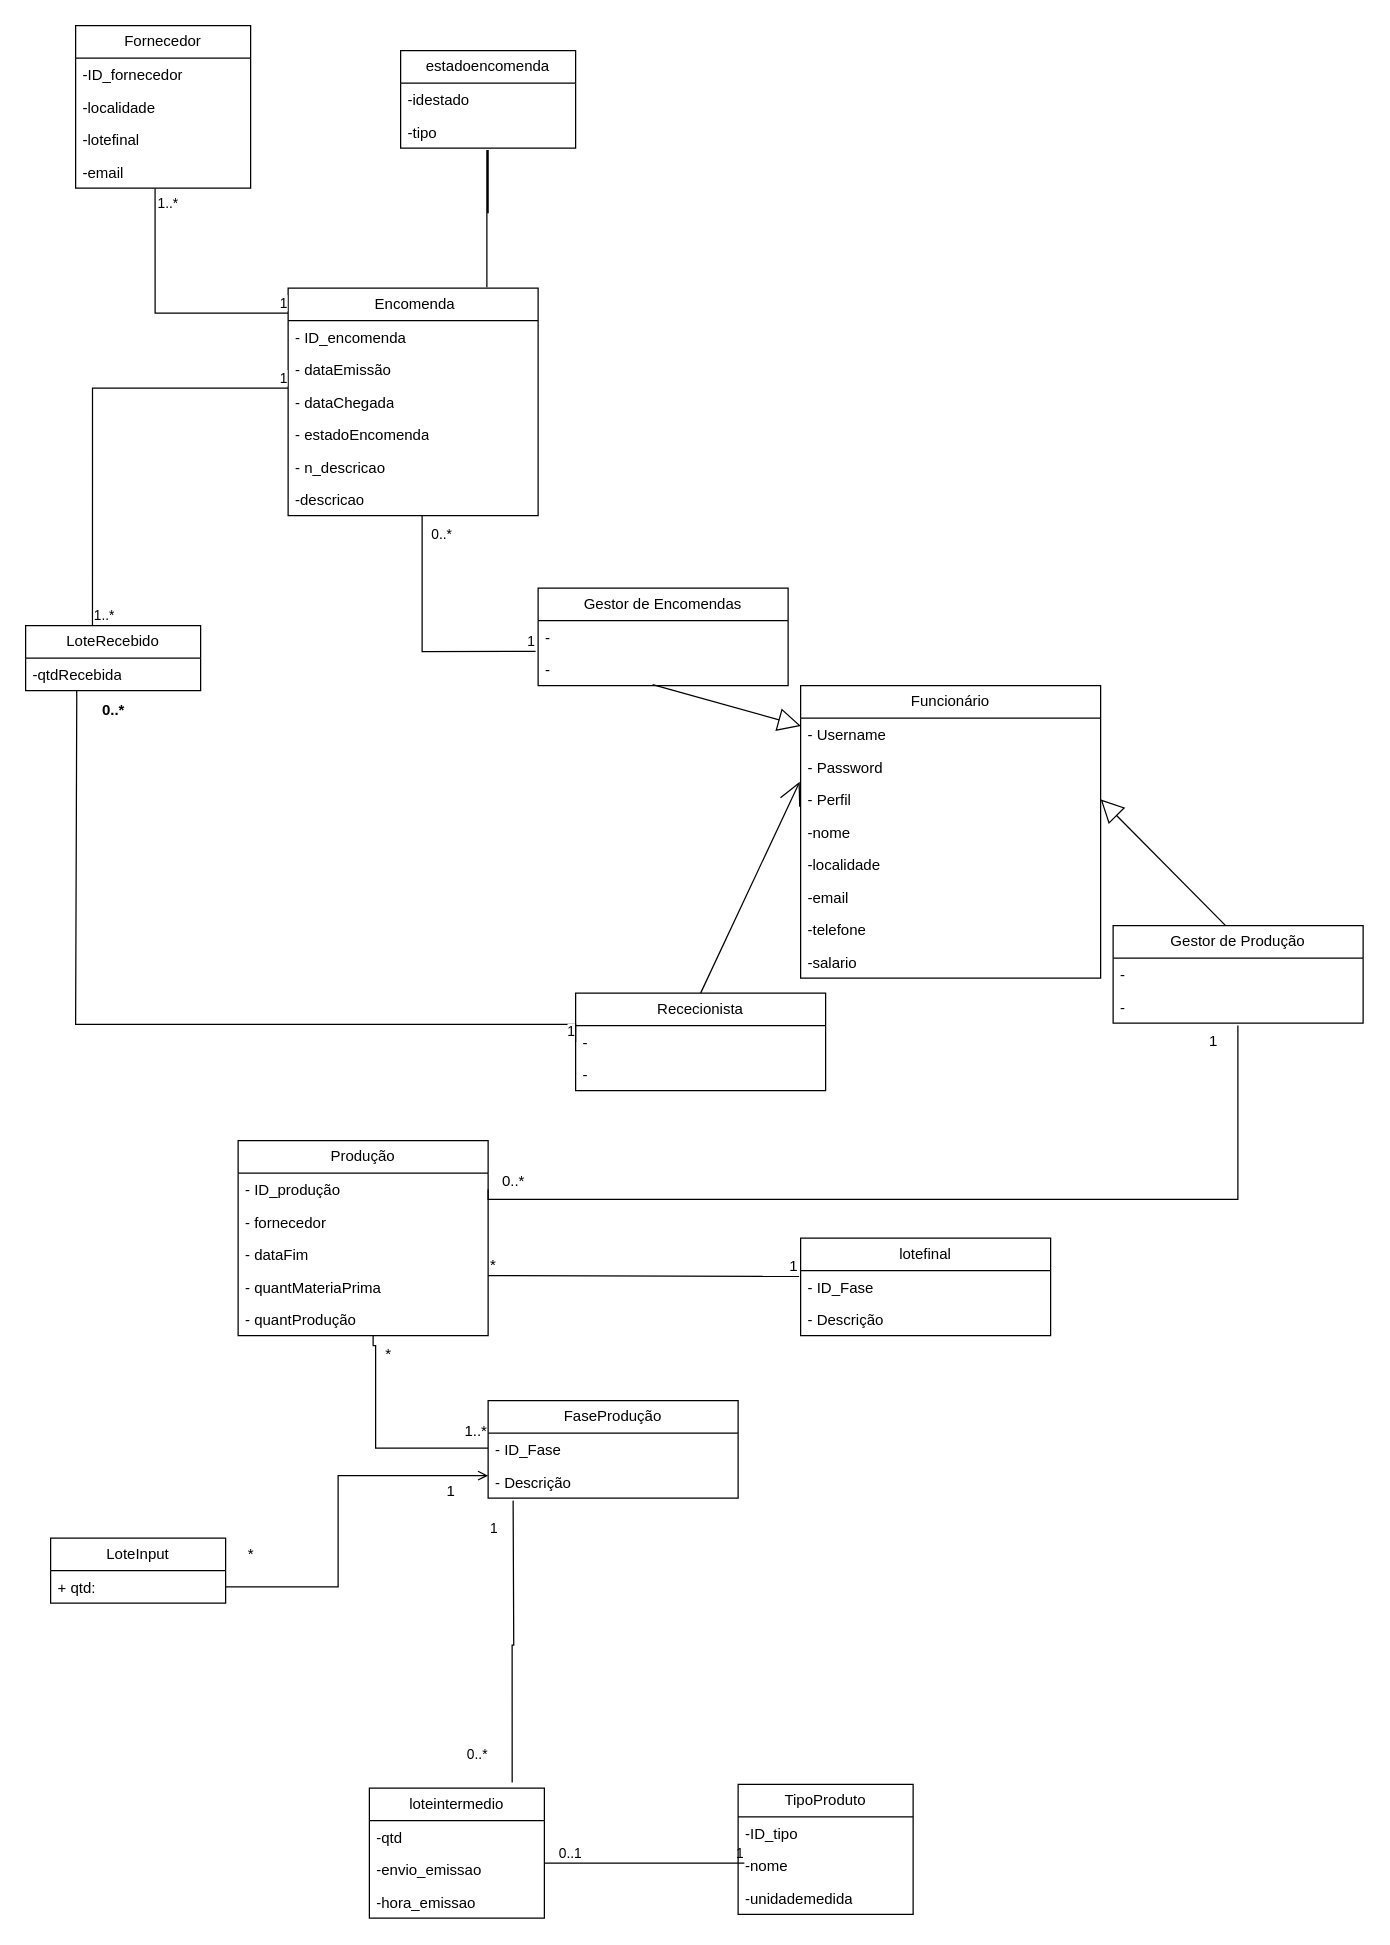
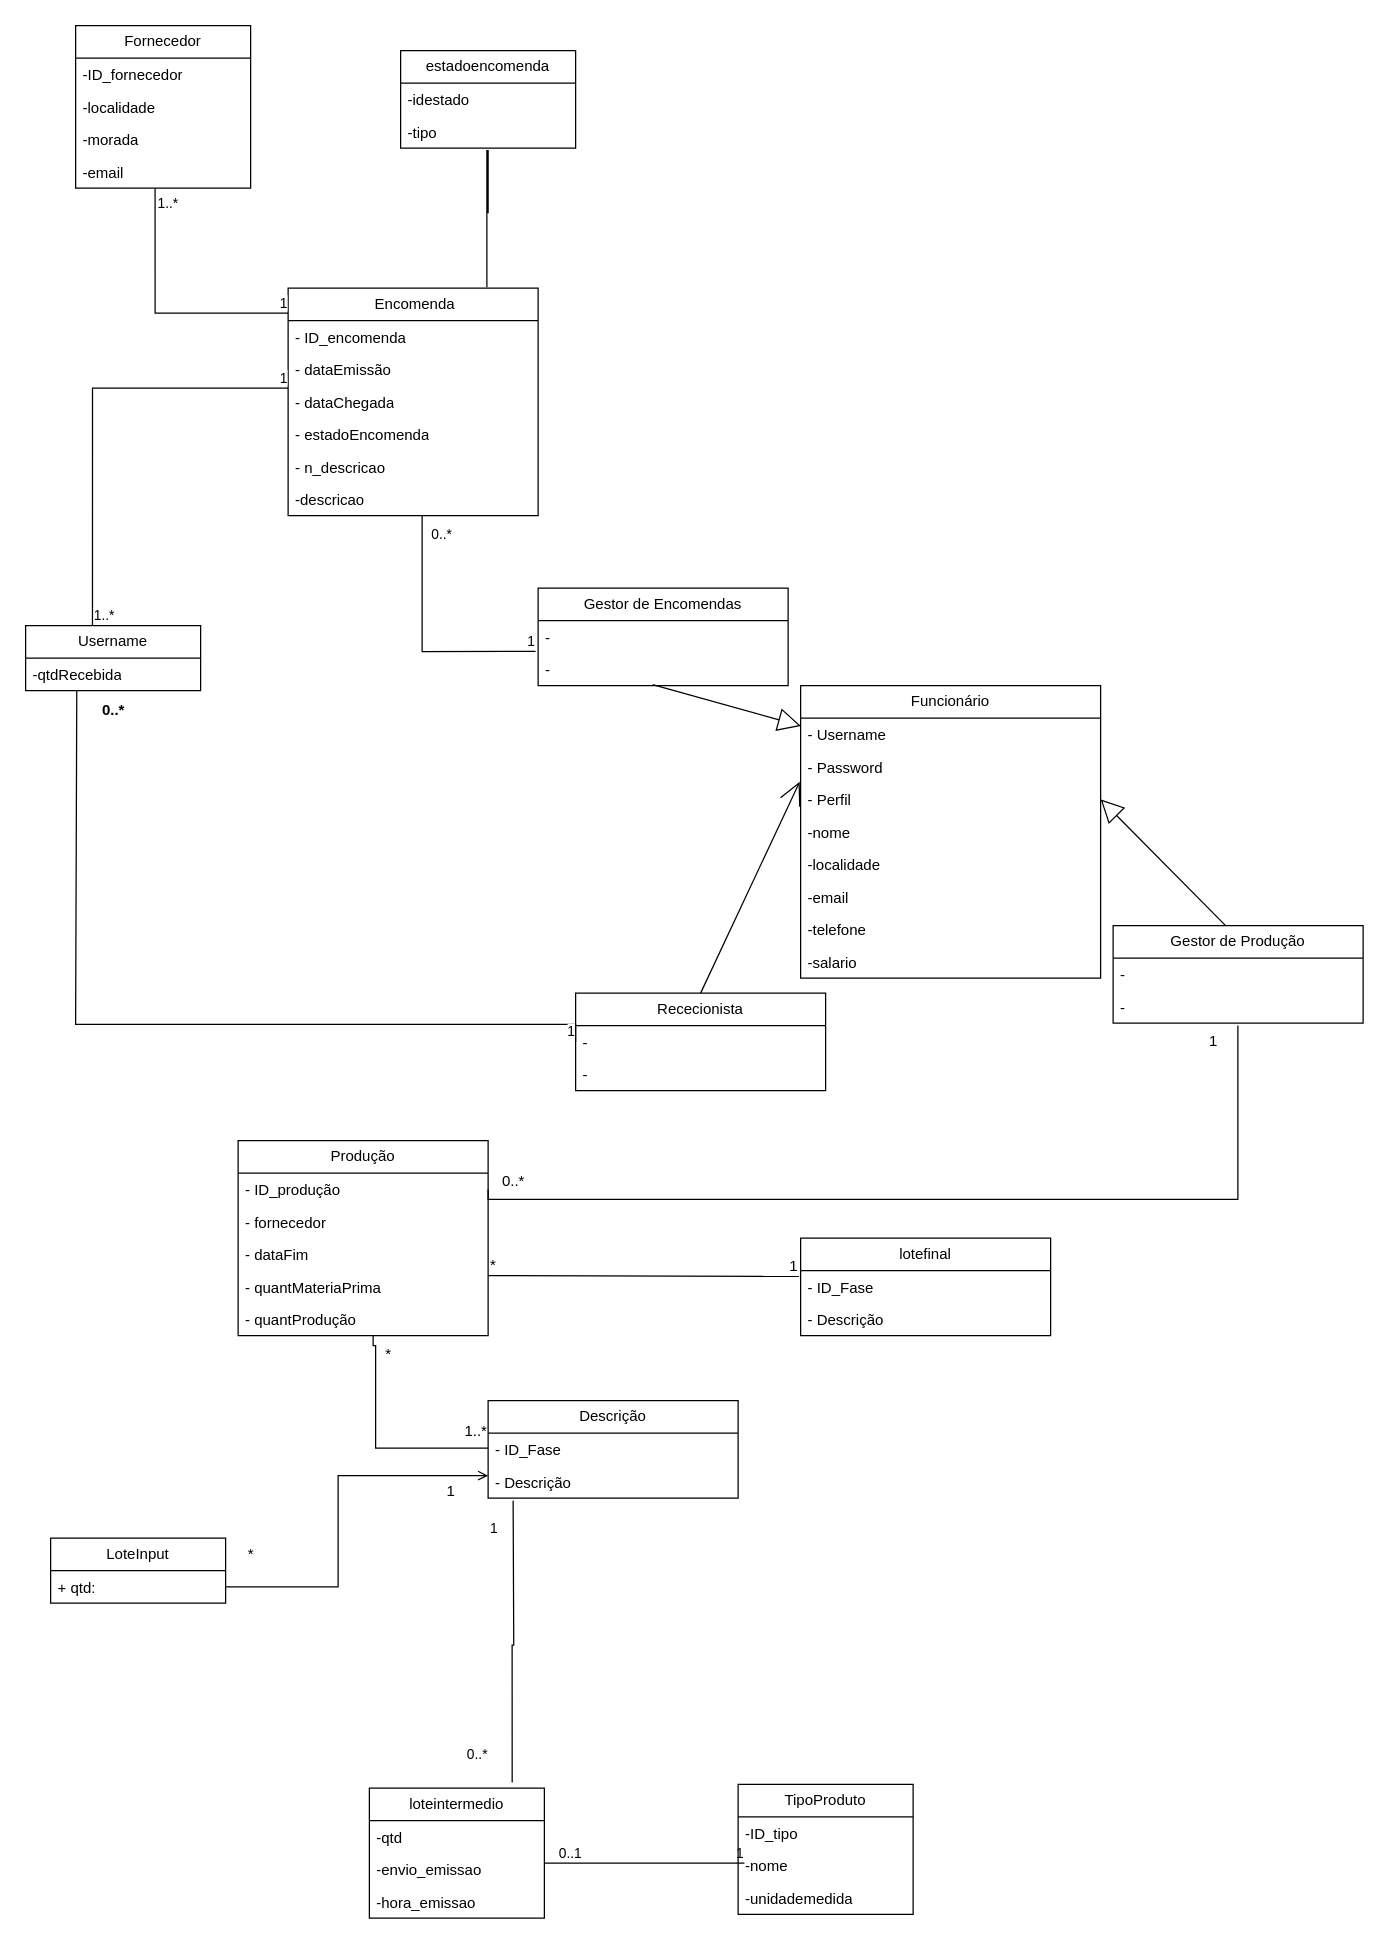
node "-lotefinal": label "-lotefinal" -> "-morada"
node "LoteRecebido": label "LoteRecebido" -> "Username"
node "FaseProdução": label "FaseProdução" -> "Descrição"
